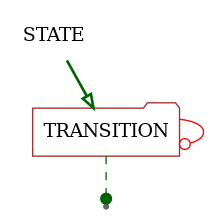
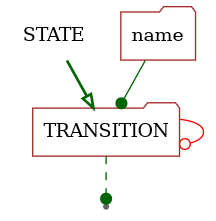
node "name": added
